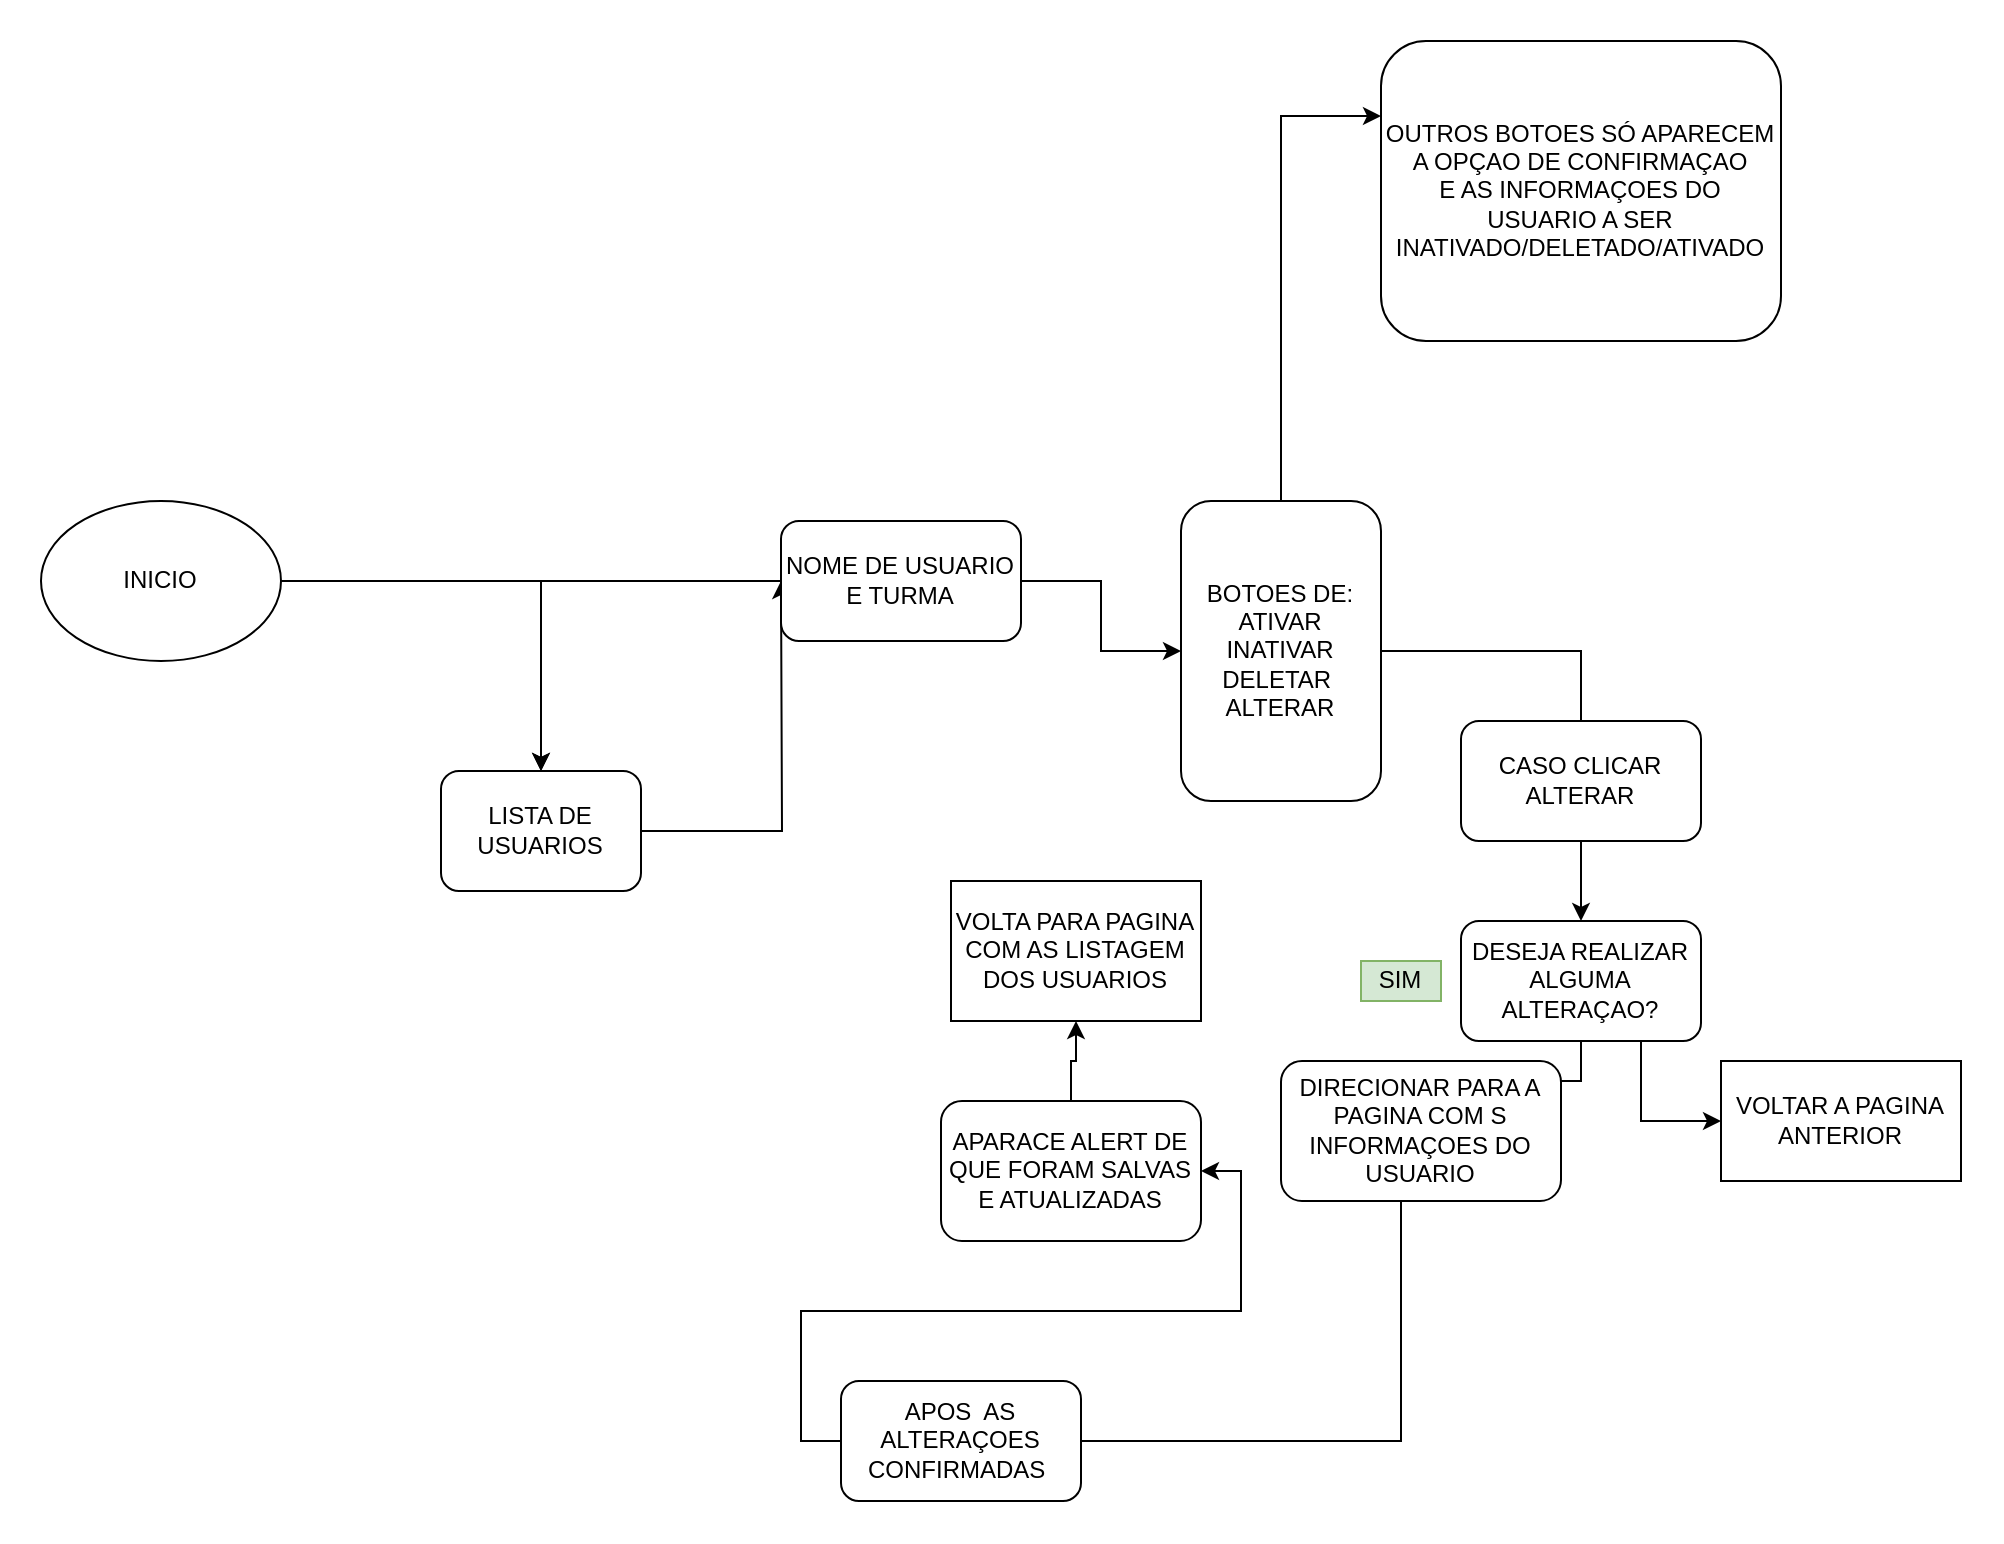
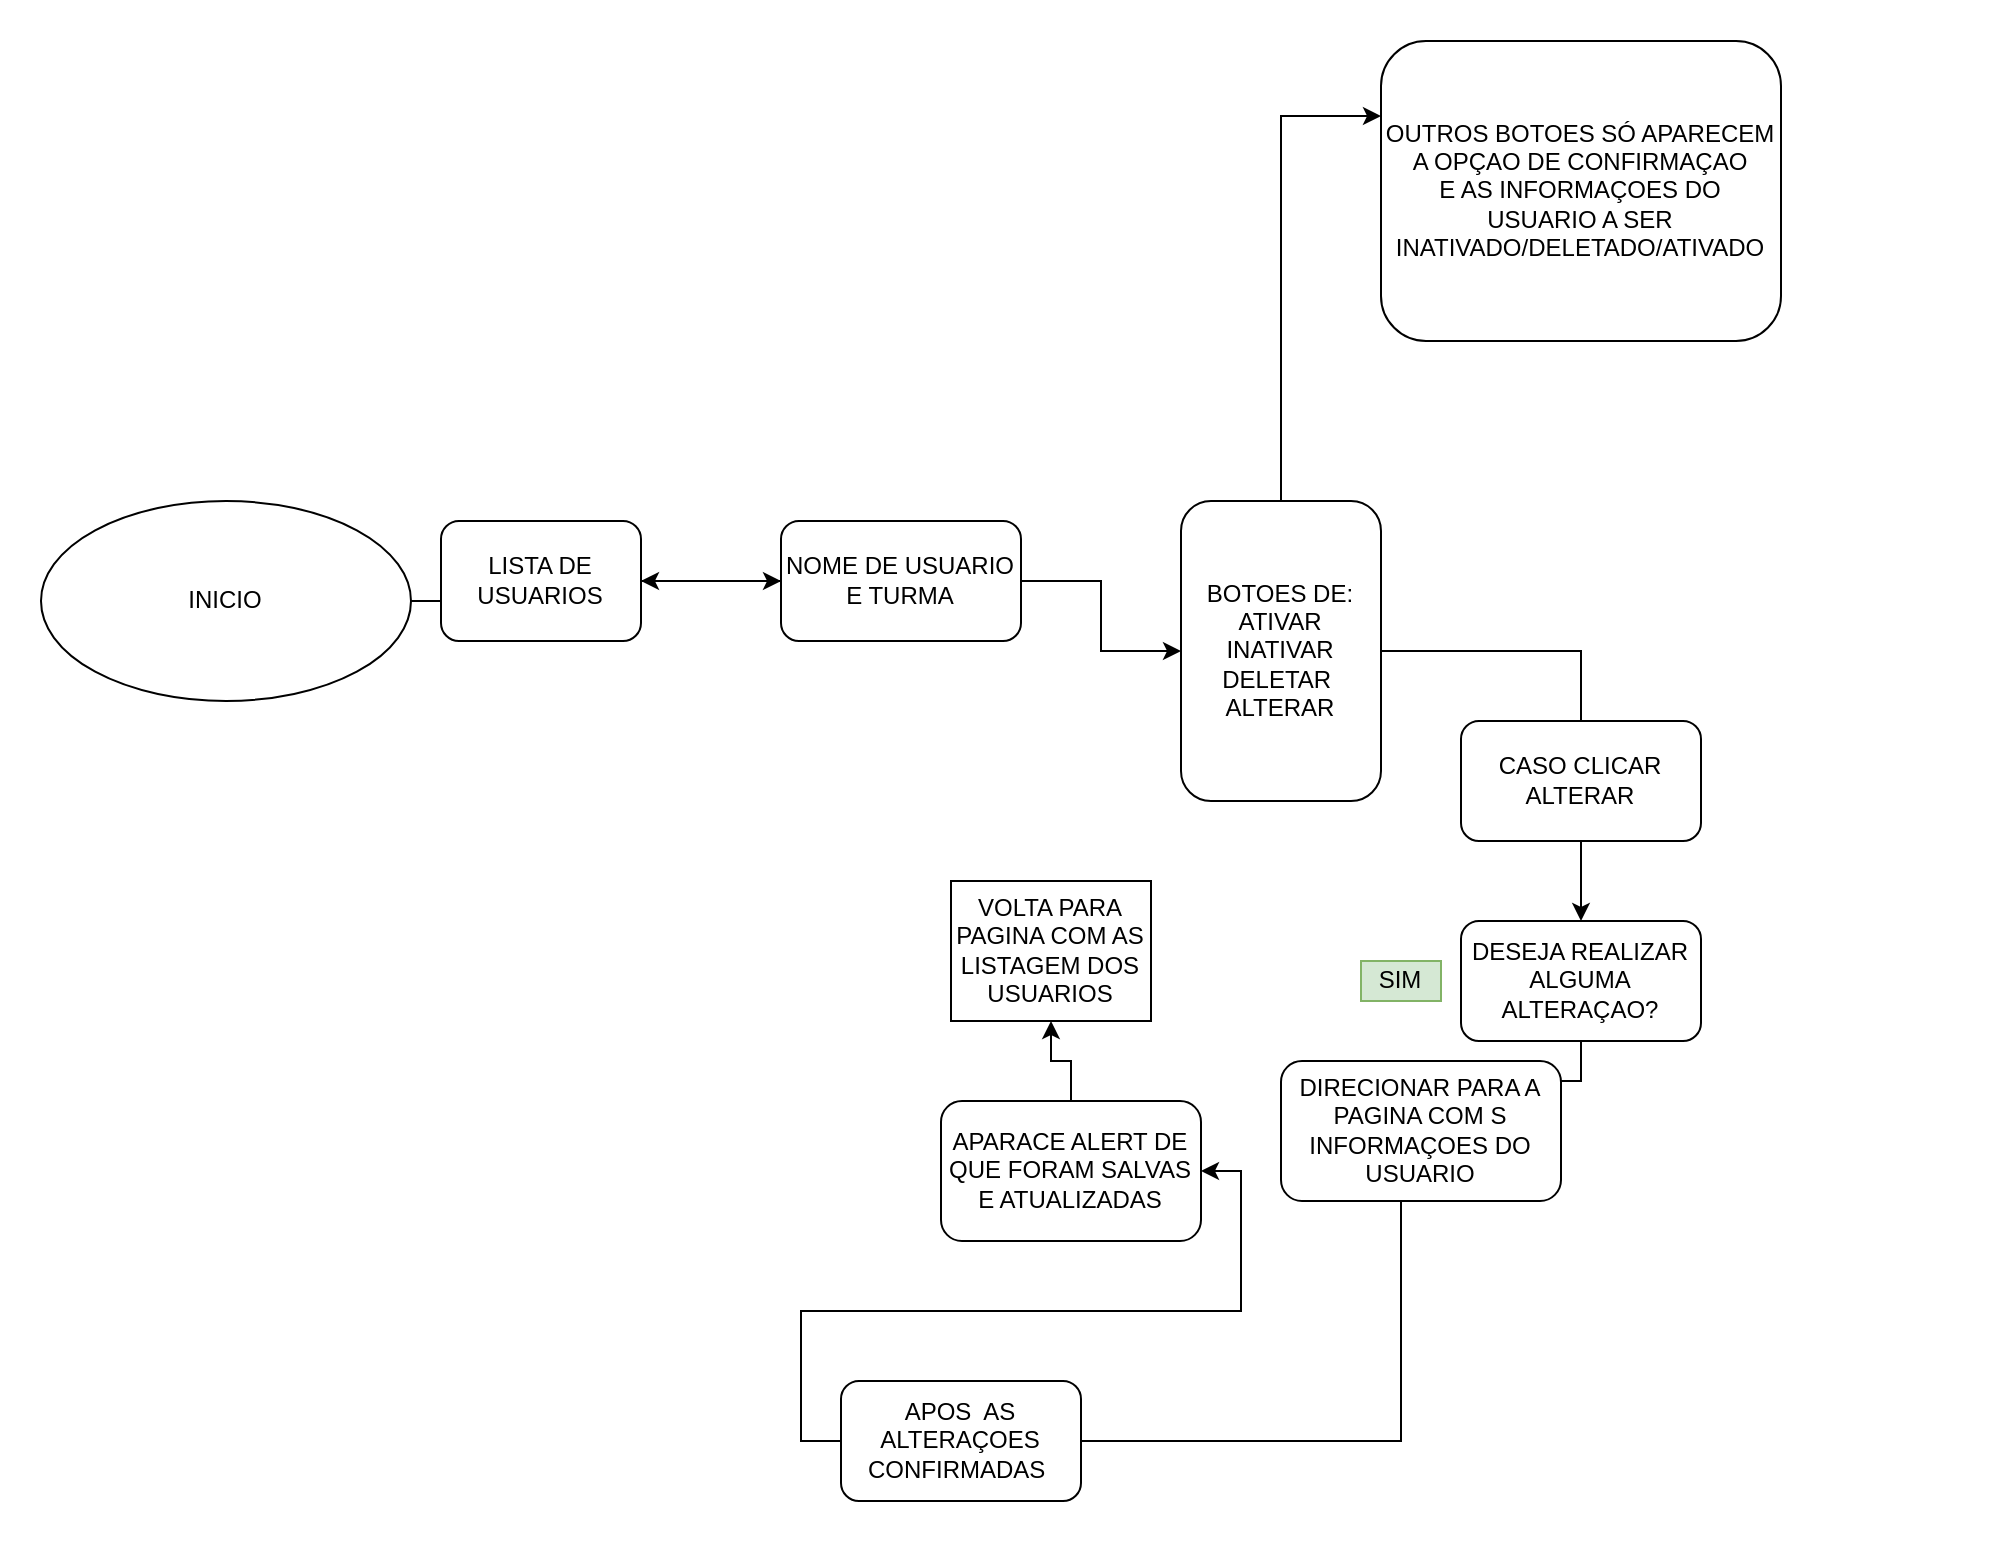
node "INICIO": size 240x160 -> 370x200
node "LISTA DE USUARIOS": moved (541, 831) -> (541, 581)
node "VOLTA PARA PAGINA COM AS LISTAGEM DOS USUARIOS": size 250x140 -> 200x140
edge "DESEJA REALIZAR ALGUMA ALTERAÇAO?" -> "VOLTAR A PAGINA ANTERIOR": removed
node "VOLTAR A PAGINA ANTERIOR": removed
